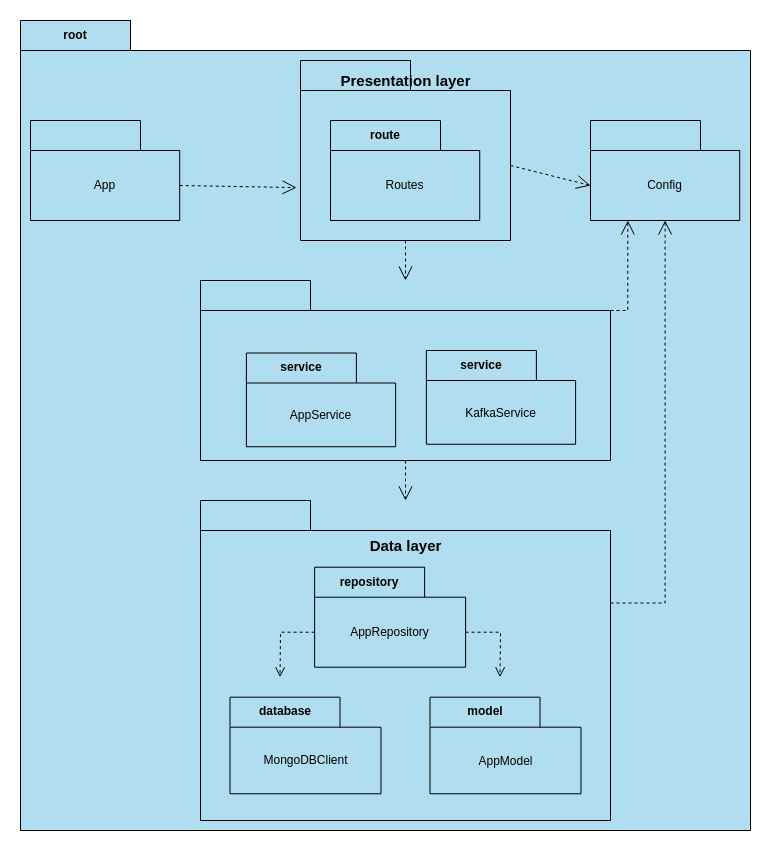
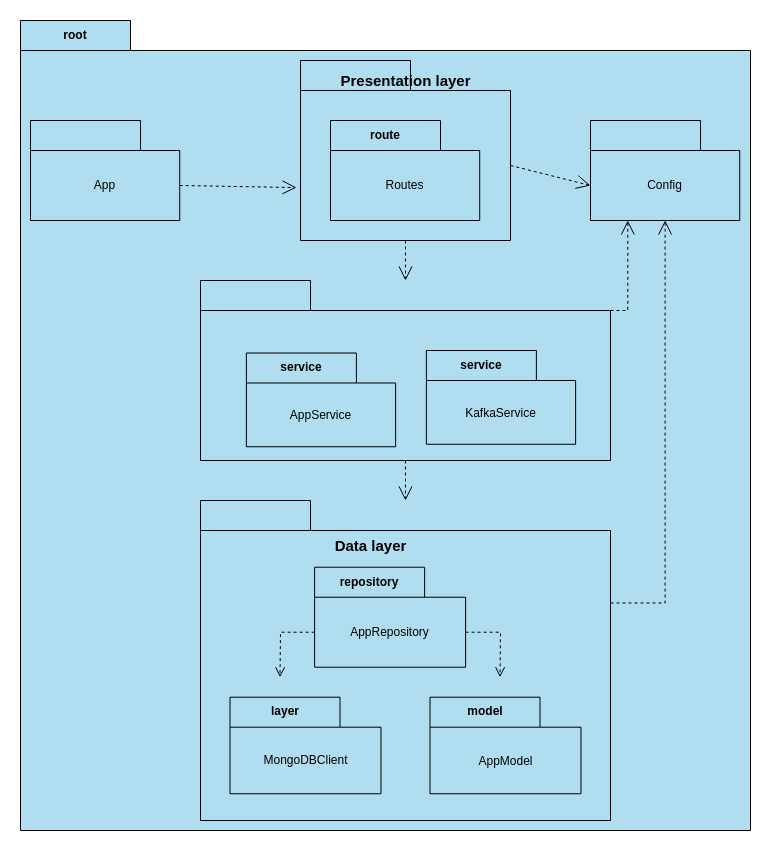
node "Data layer": moved (406, 546) -> (371, 546)
node "database": label "database" -> "layer"
